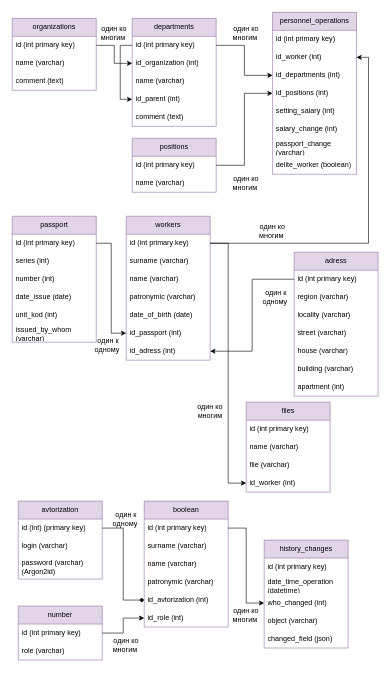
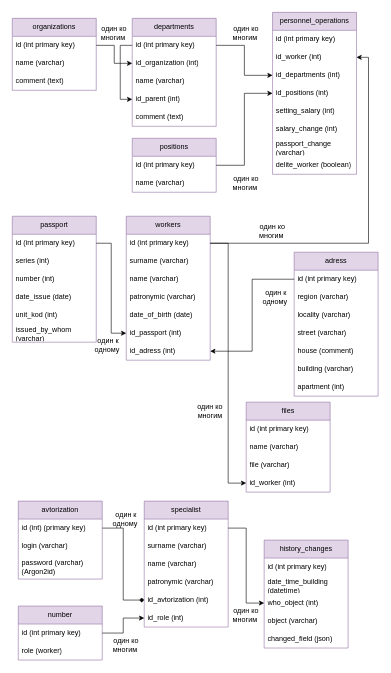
node "house (varchar)": label "house (varchar)" -> "house (comment)"
node "boolean": label "boolean" -> "specialist"
node "date_time_operation (datetime)": label "date_time_operation (datetime)" -> "date_time_building (datetime)"
node "who_changed (int)": label "who_changed (int)" -> "who_object (int)"
node "role (varchar)": label "role (varchar)" -> "role (worker)"
